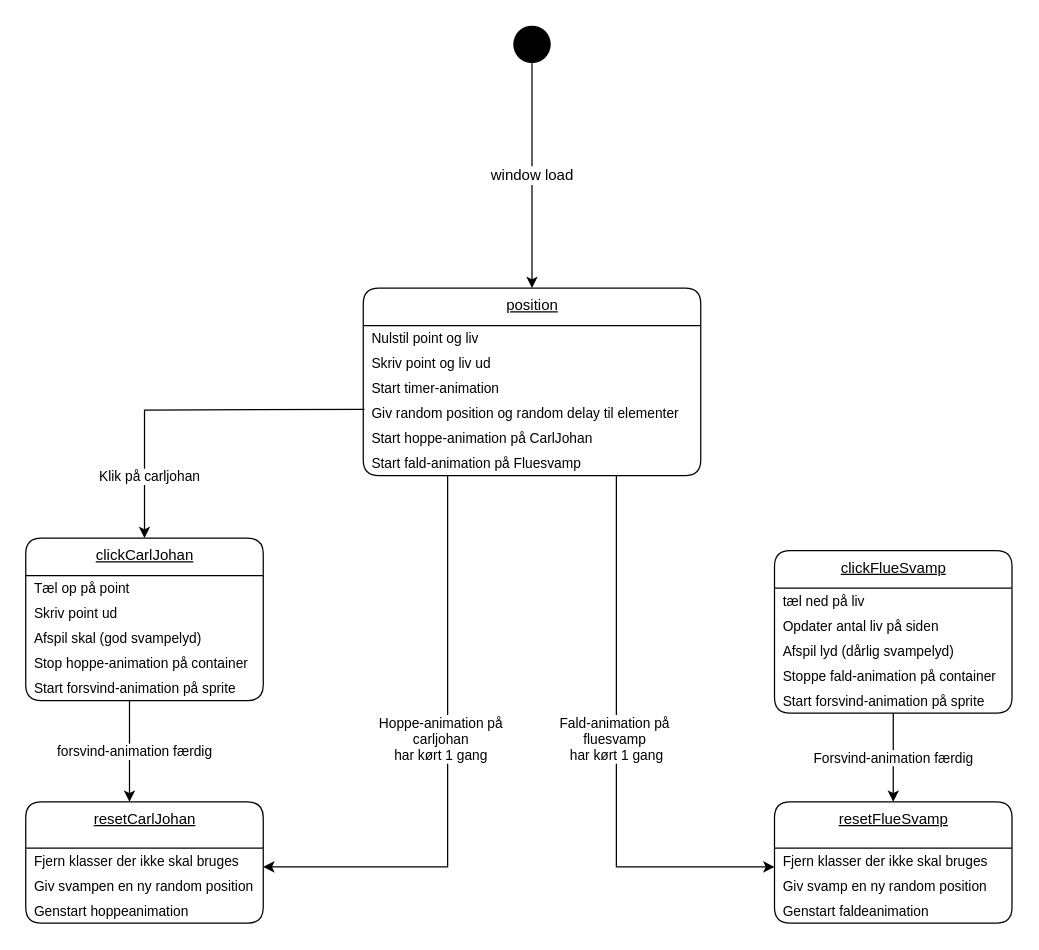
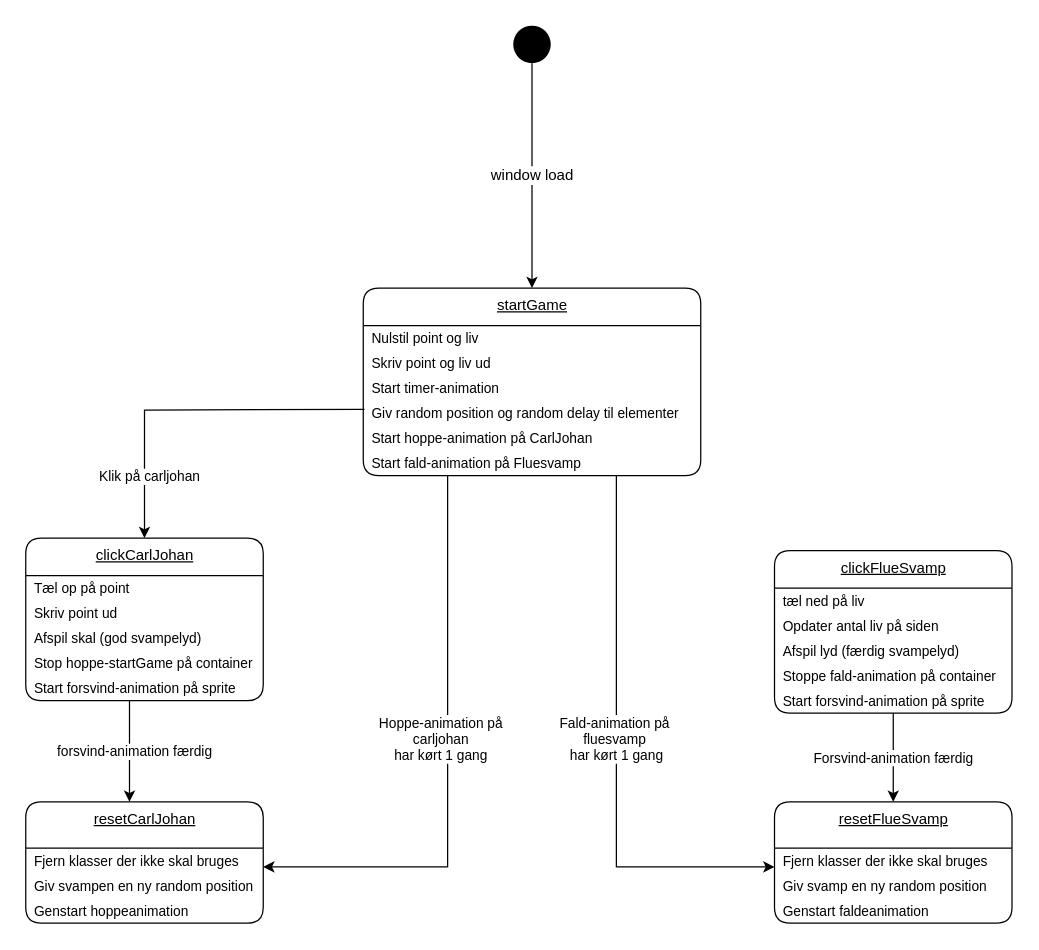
node "position": label "position" -> "startGame"
node "Afspil lyd (dårlig svampelyd)": label "Afspil lyd (dårlig svampelyd)" -> "Afspil lyd (færdig svampelyd)"
node "Stop hoppe-animation på container": label "Stop hoppe-animation på container" -> "Stop hoppe-startGame på container"
